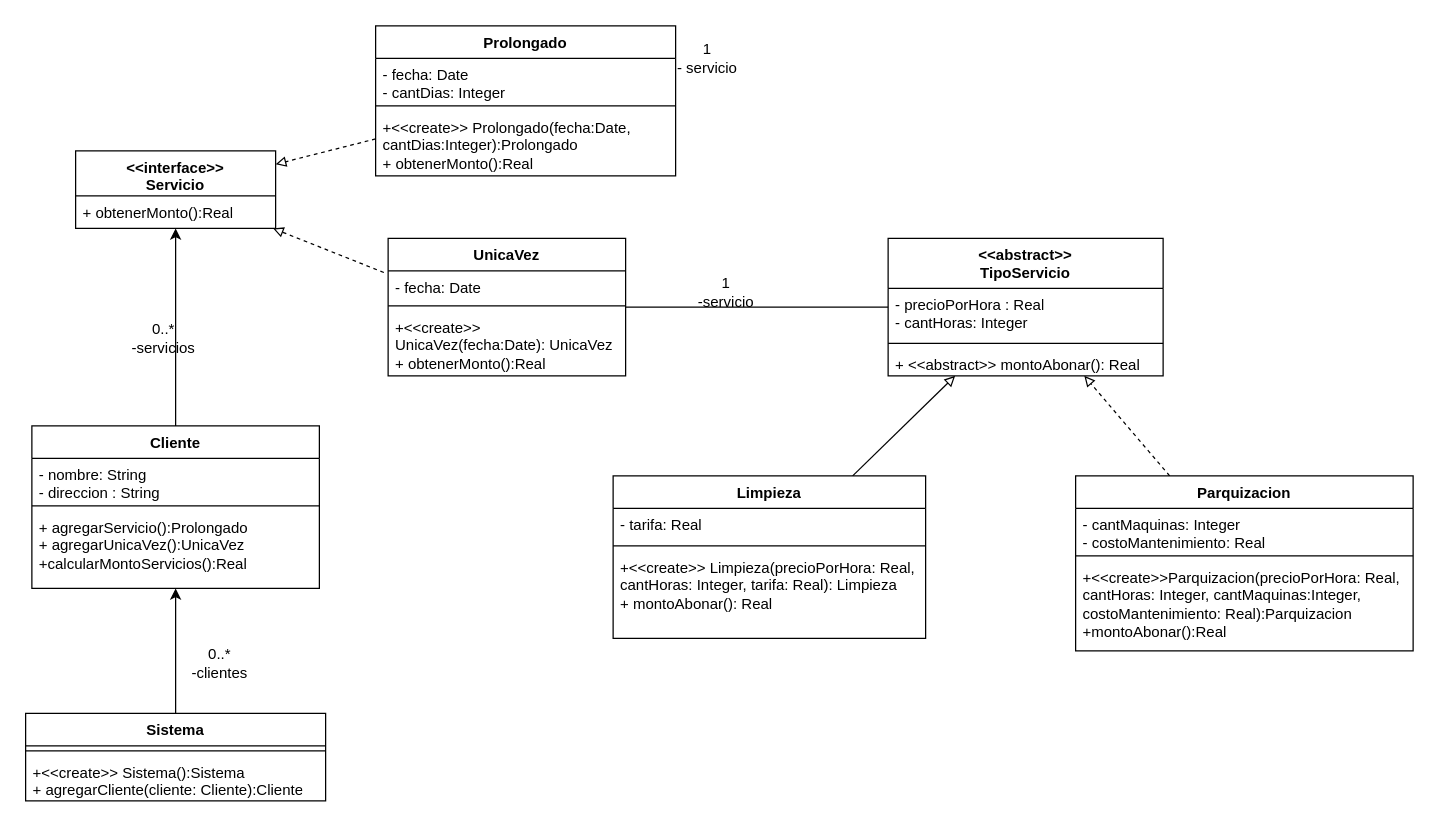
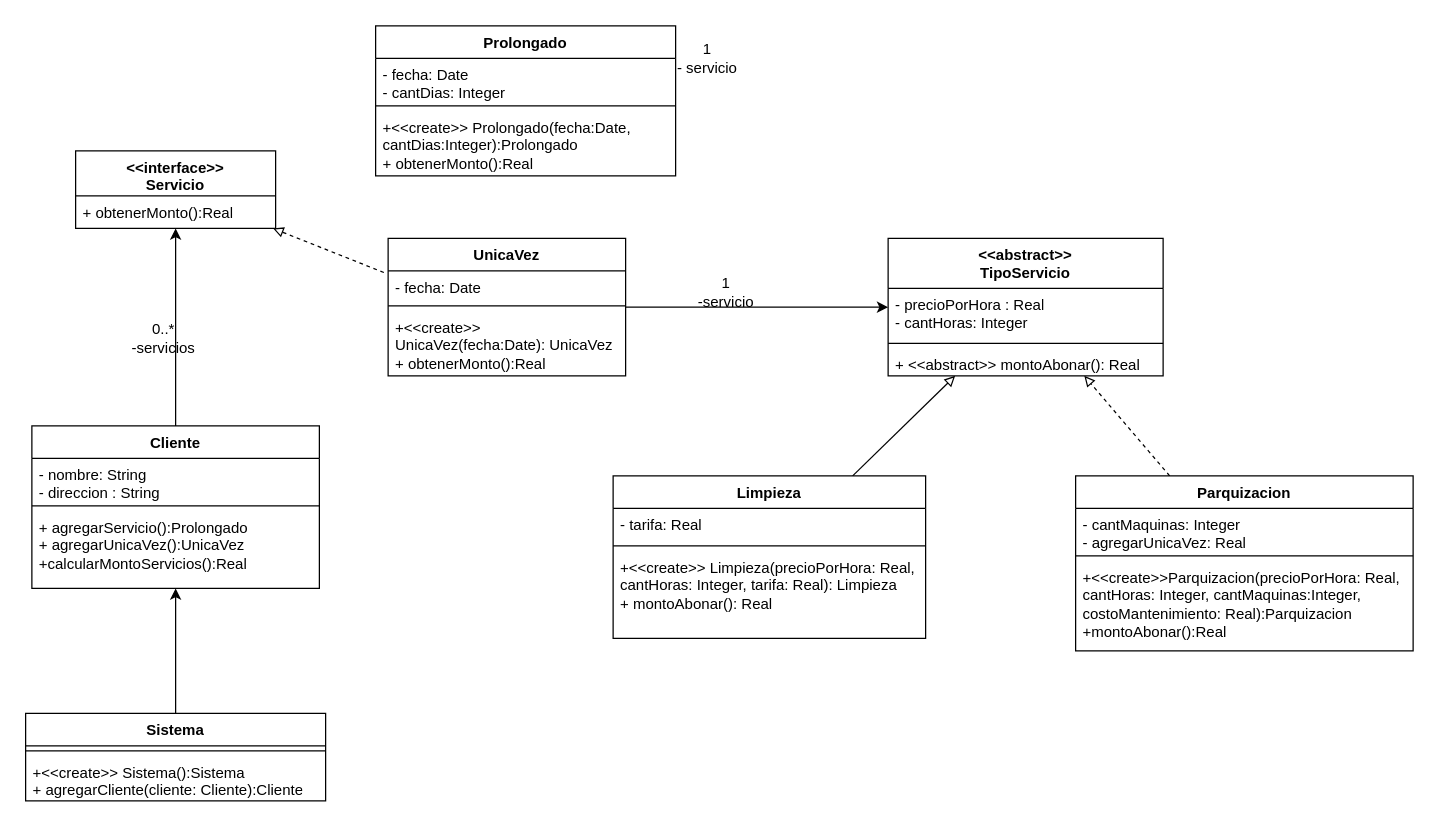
edge "Prolongado" -> "<<interface>> Servicio": removed
edge "UnicaVez" -- "<<abstract>> TipoServicio": arrowhead none -> classic
node "- cantMaquinas: Integer - costoMantenimiento: Real": label "- cantMaquinas: Integer - costoMantenimiento: Real" -> "- cantMaquinas: Integer - agregarUnicaVez: Real"
node "0..* -clientes": removed
